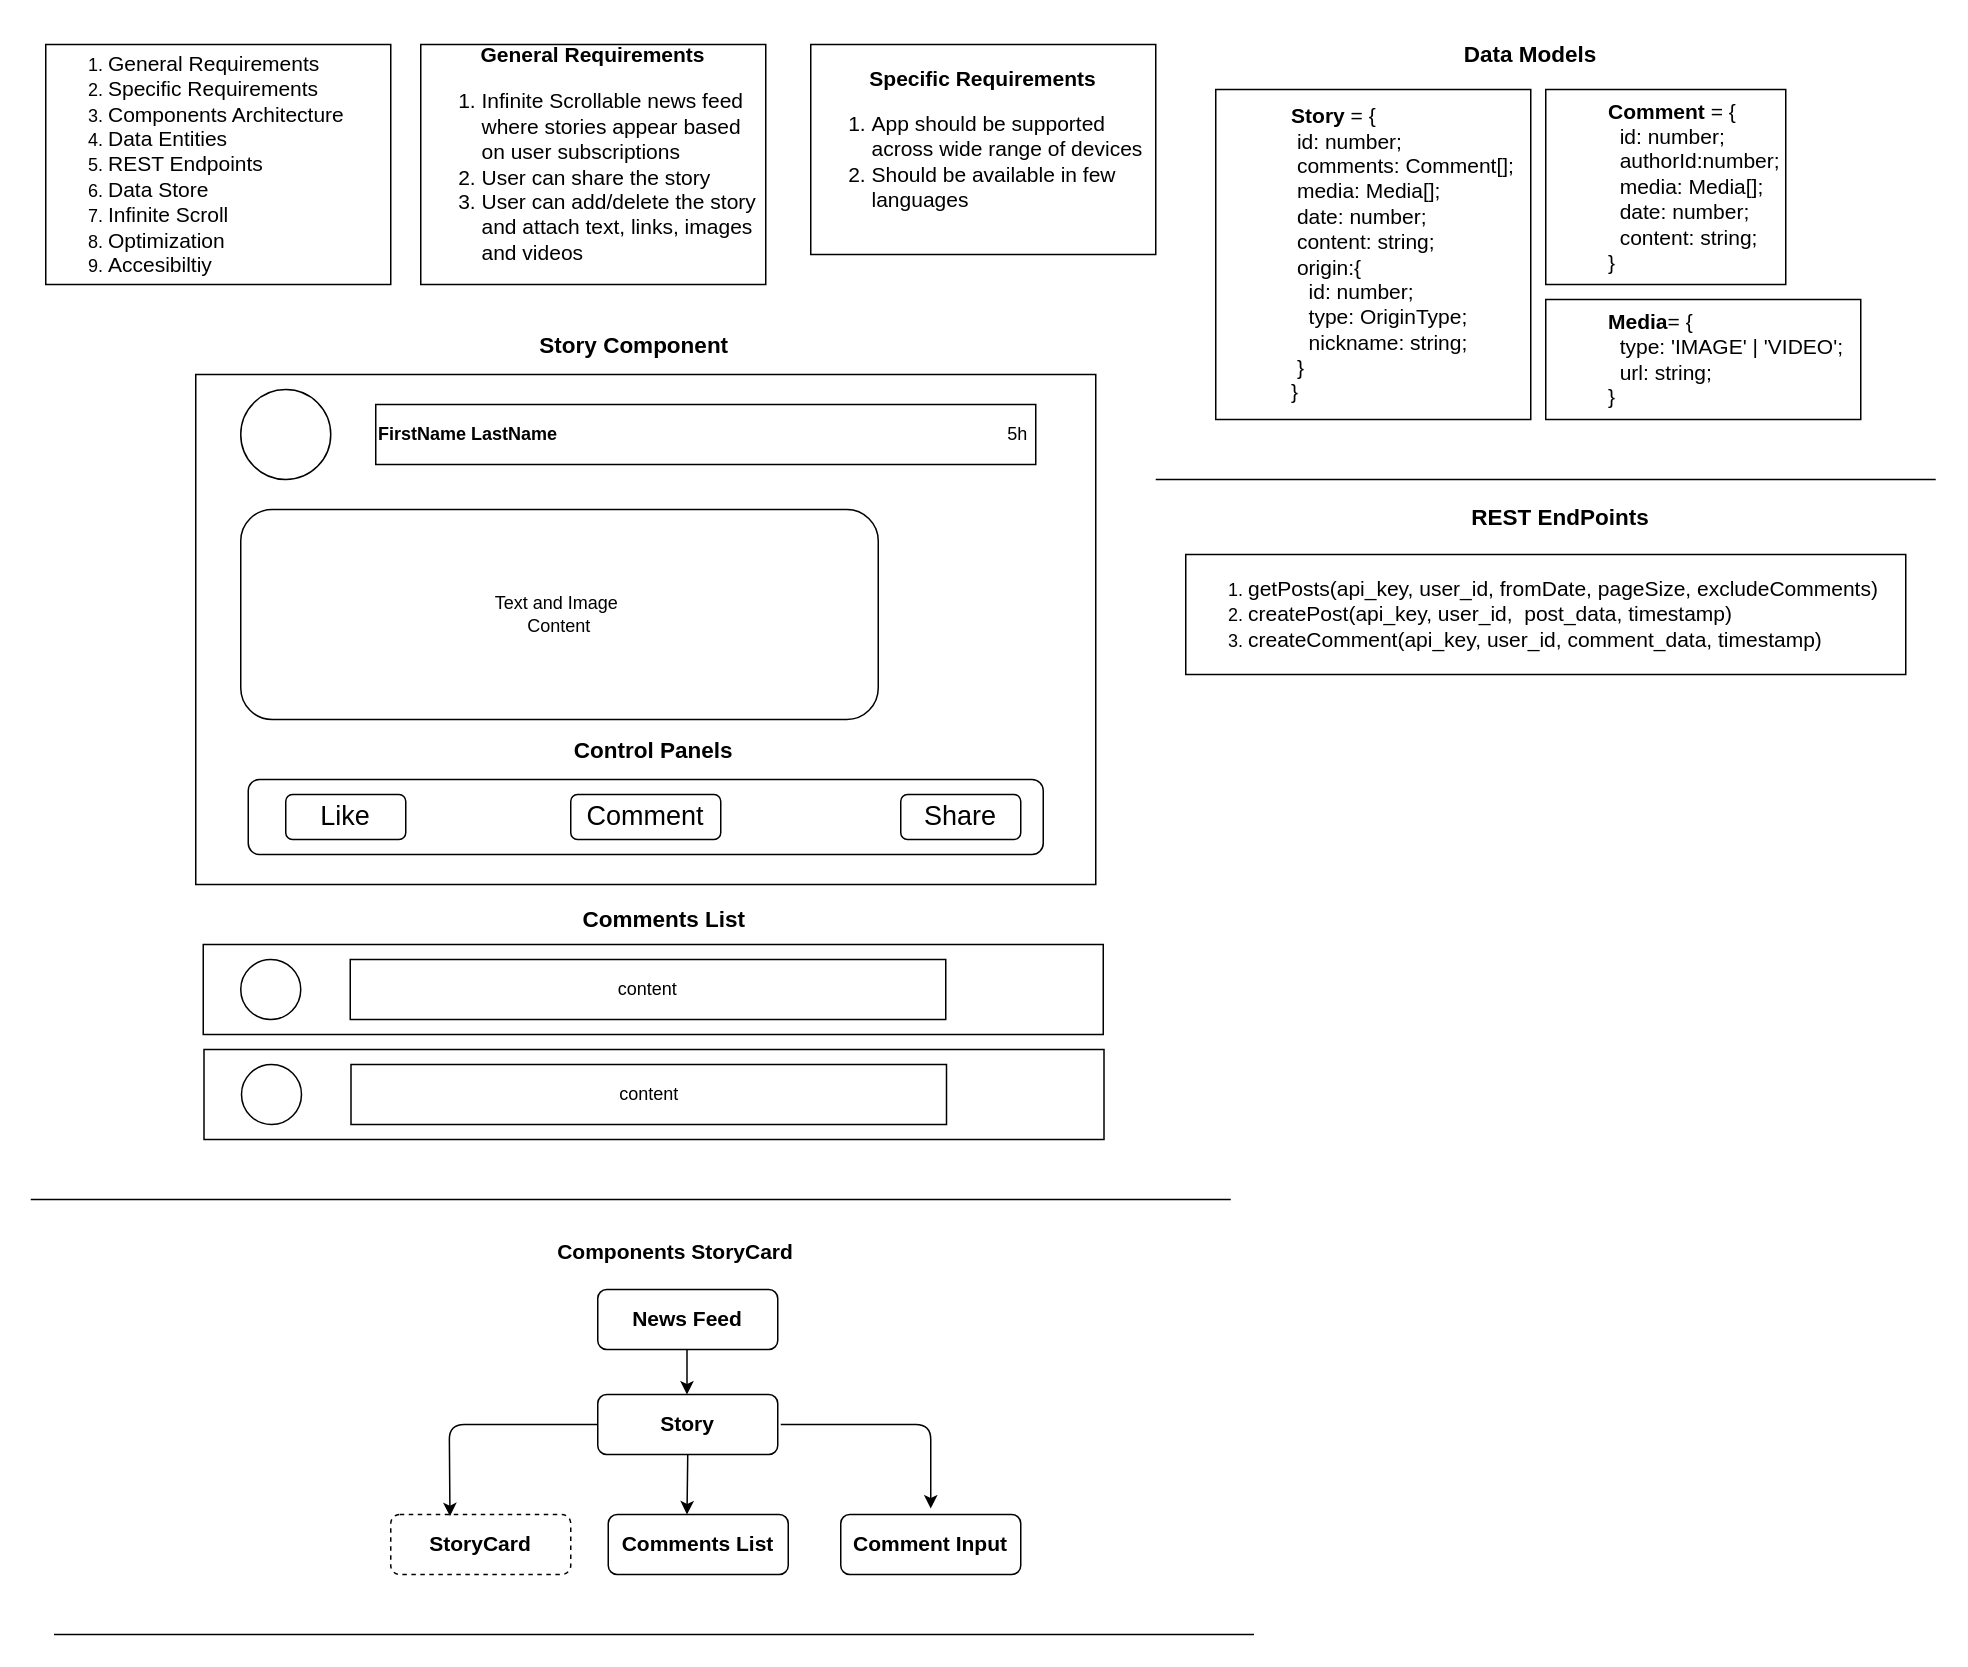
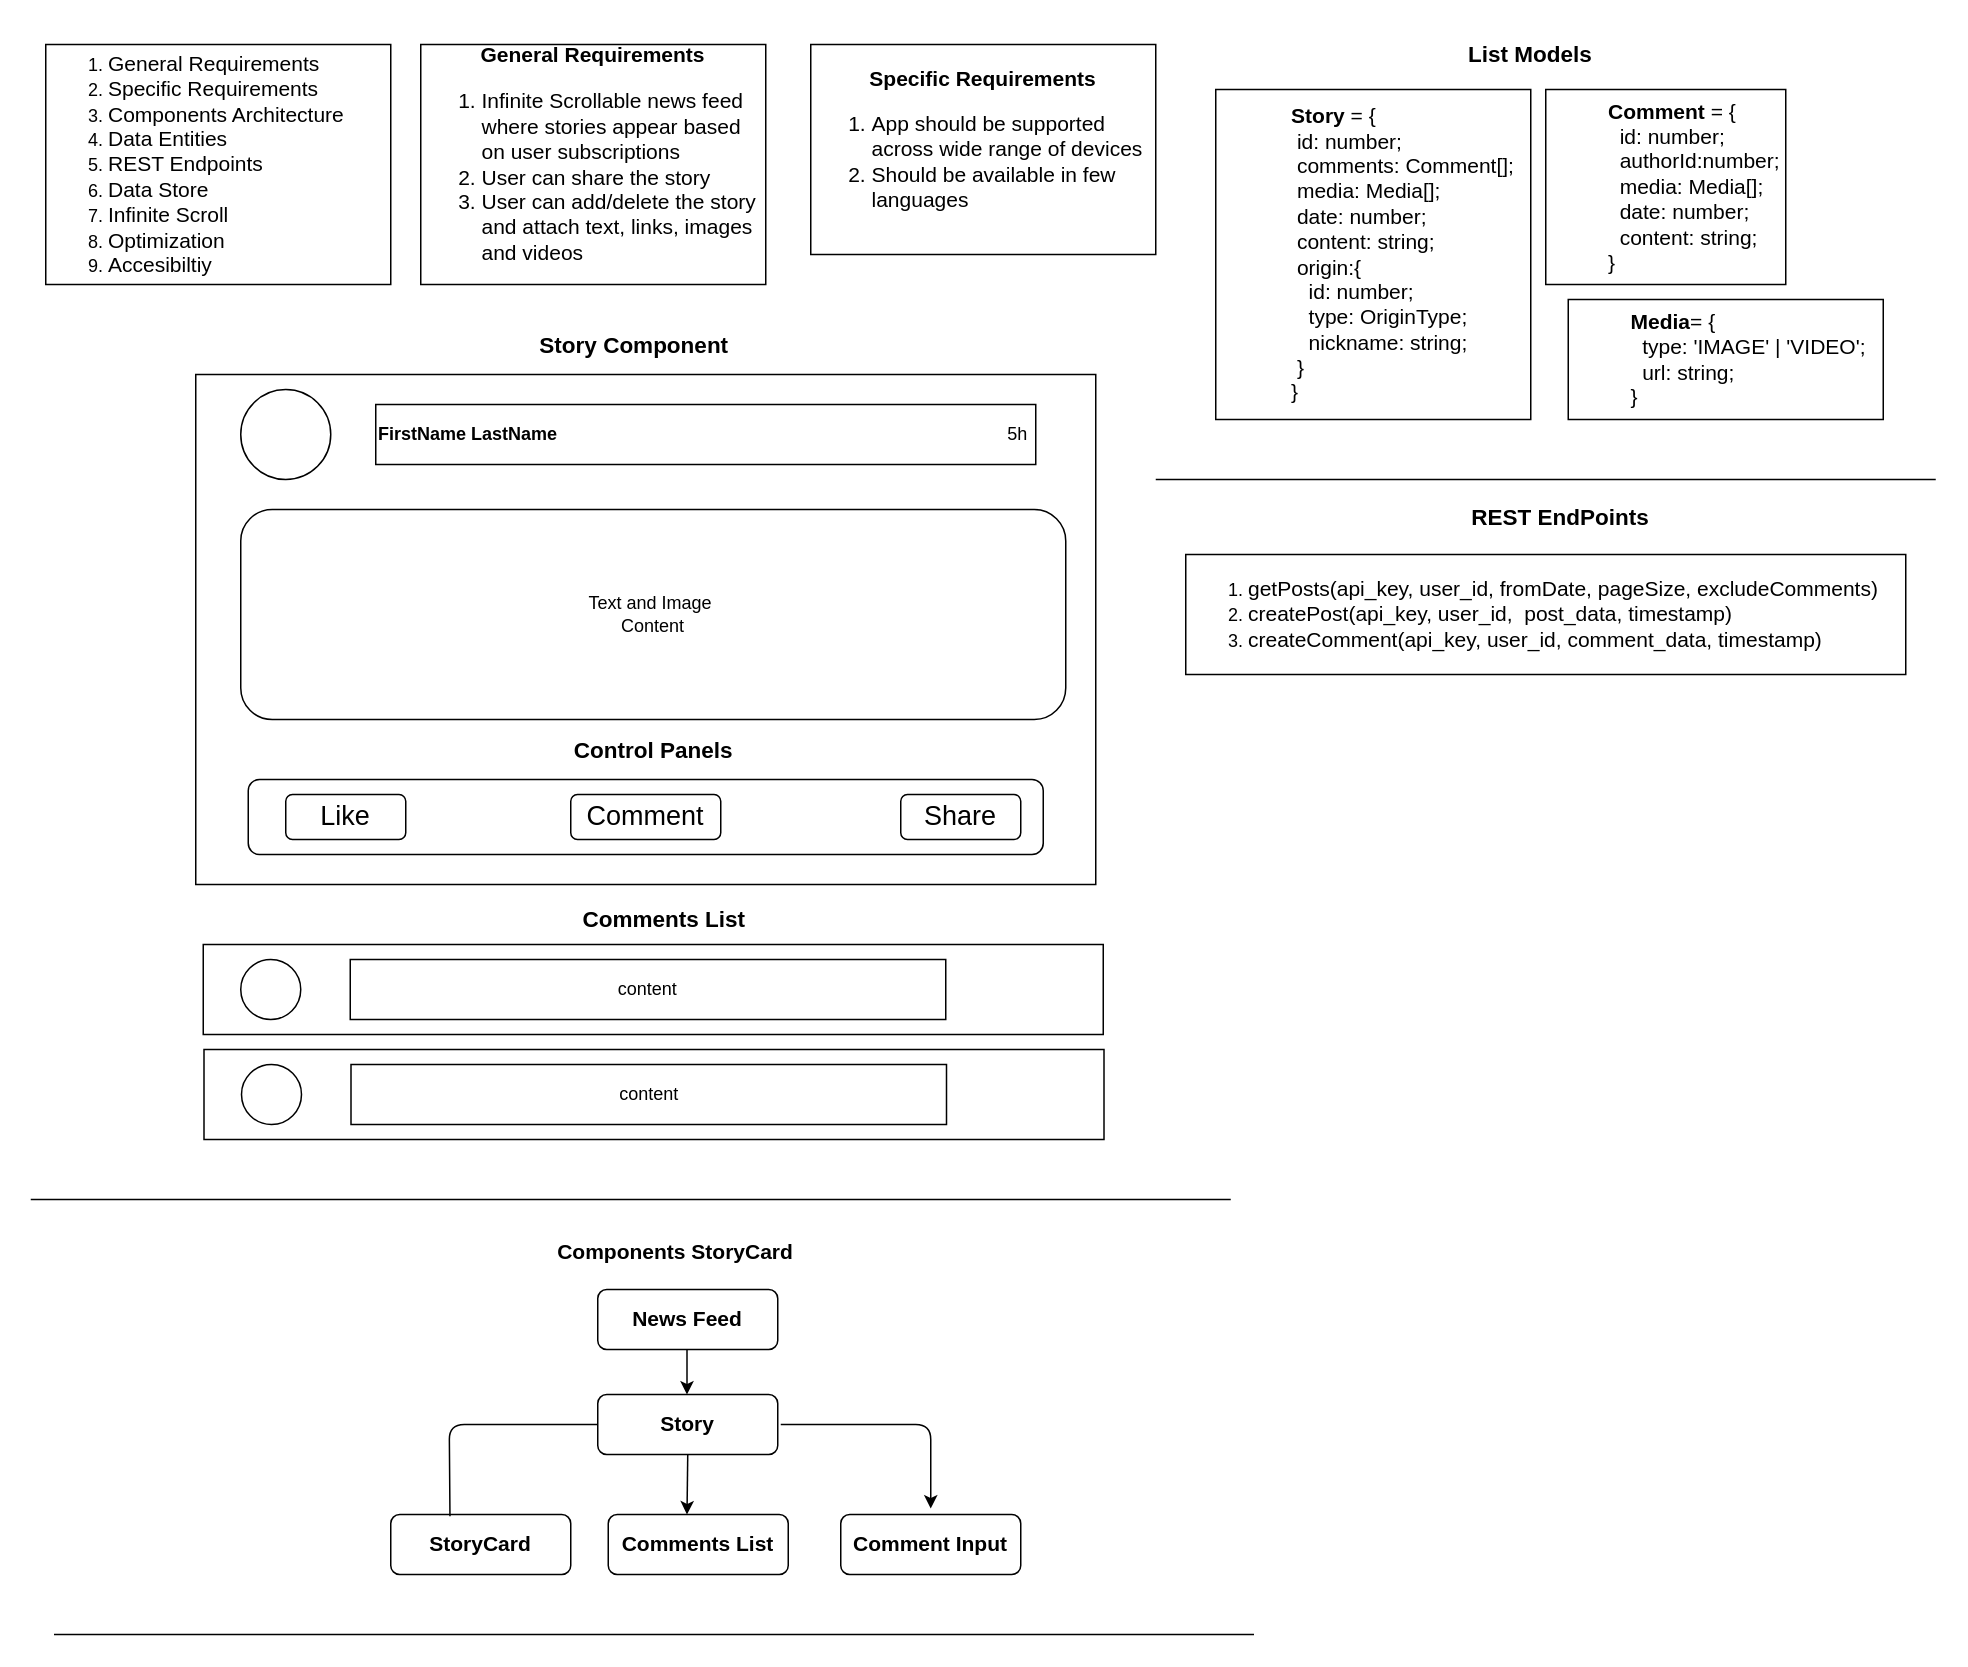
node "Data Models": label "Data Models" -> "List Models"
node "Media= { type: 'IMAGE' | 'VIDEO'; url: string; }": moved (1703, 359) -> (1726, 359)
node "Text and Image Content": size 638x210 -> 825x210
edge "Story" -> "StoryCard": arrowhead classic -> none
node "StoryCard": style dashed -> solid
